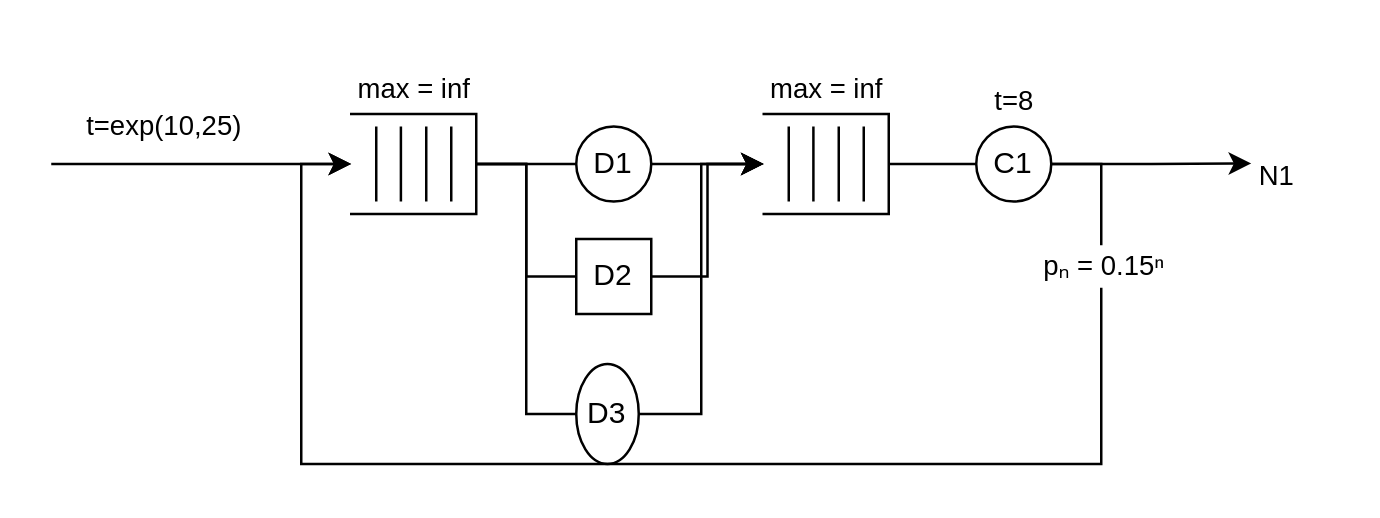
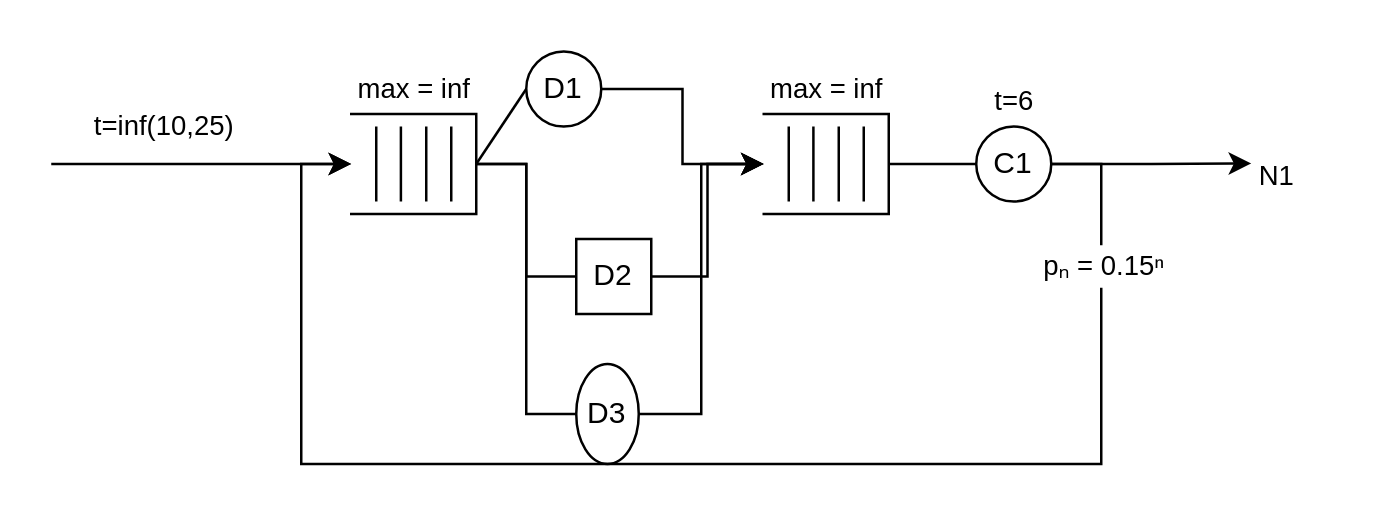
node "t=8": label "t=8" -> "t=6"
node "t=exp(10,25)": label "t=exp(10,25)" -> "t=inf(10,25)"
node "D1": moved (614, 164) -> (564, 89)
